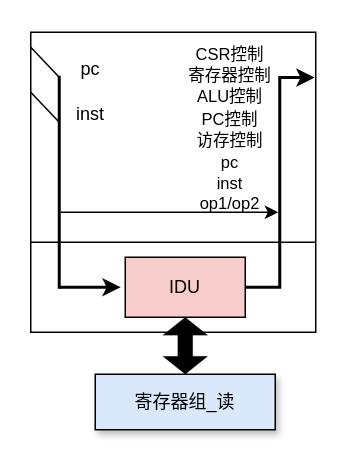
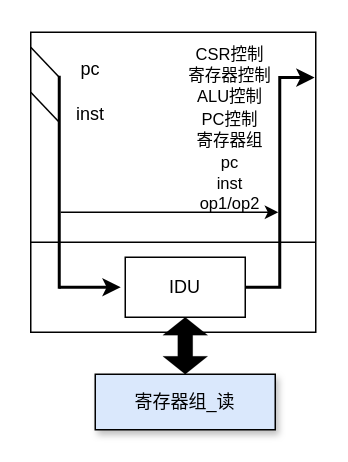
node "CSR控制 寄存器控制 ALU控制 PC控制 访存控制 pc inst op1/op2": label "CSR控制 寄存器控制 ALU控制 PC控制 访存控制 pc inst op1/op2" -> "CSR控制 寄存器控制 ALU控制 PC控制 寄存器组 pc inst op1/op2"
node "IDU": fillcolor #f8cecc -> #ffffff
